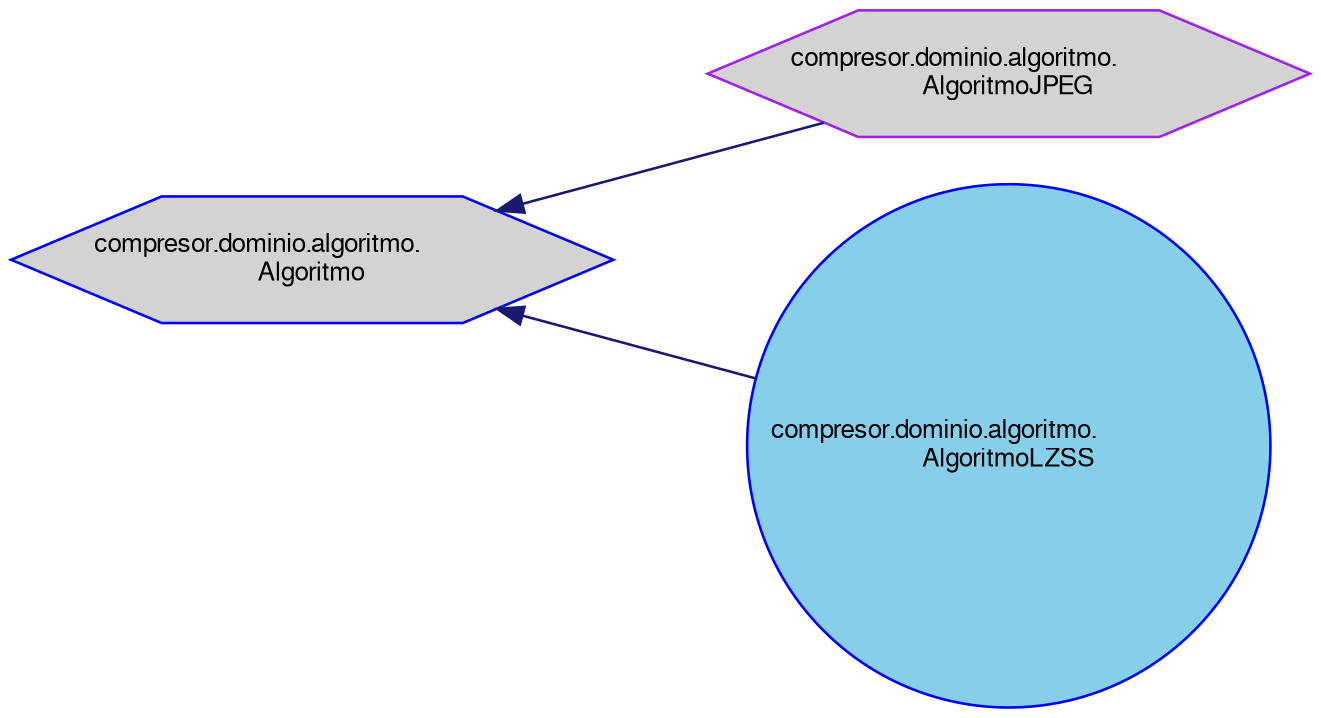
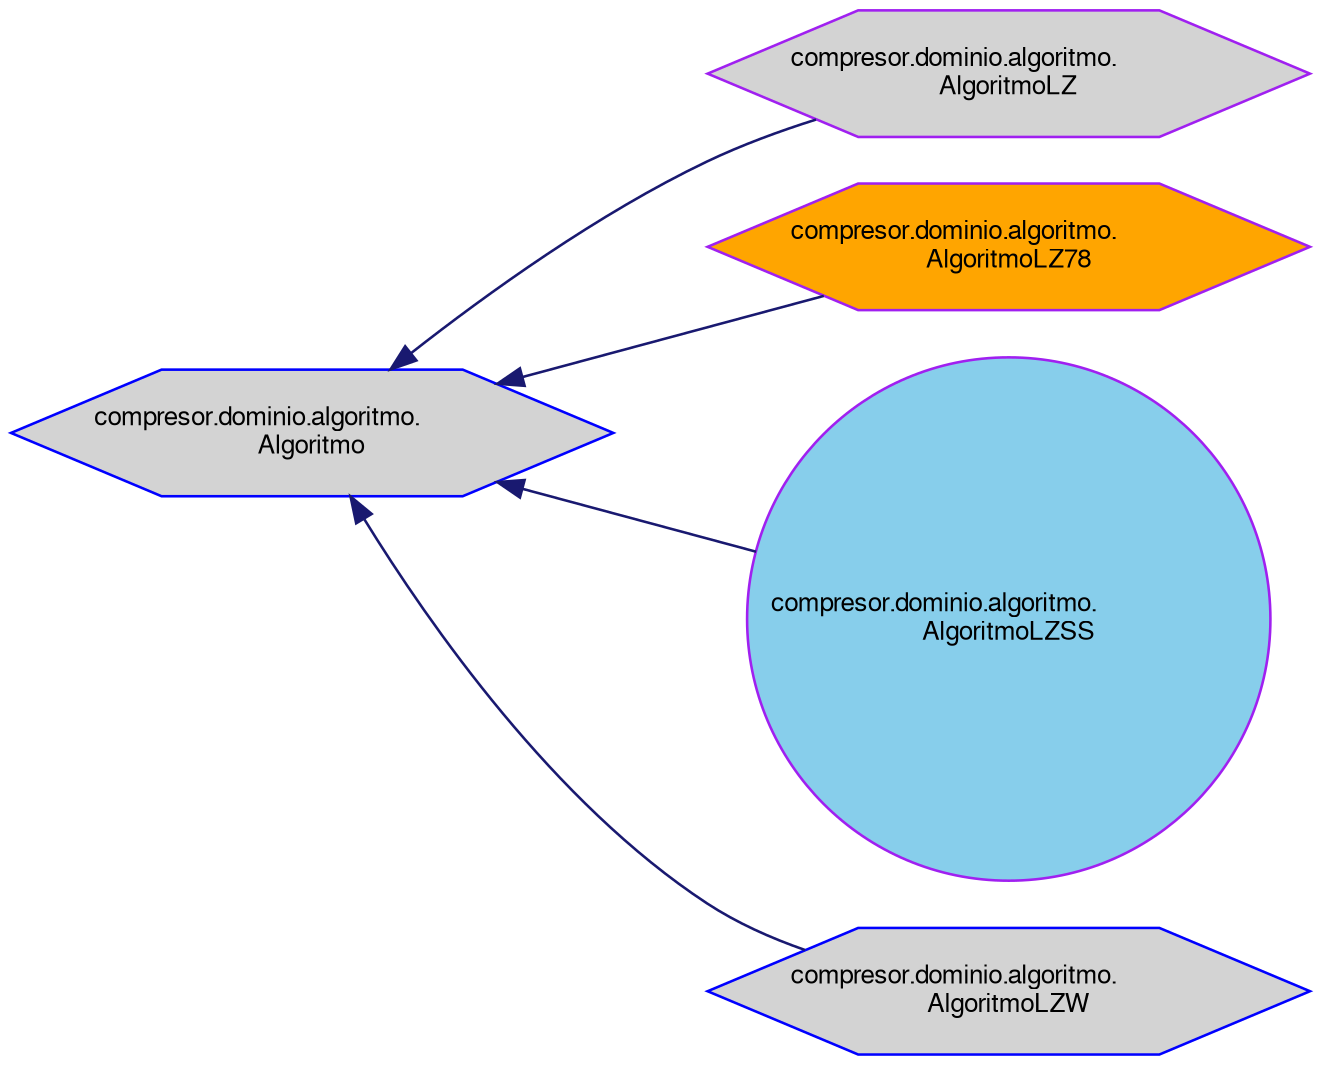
node "compresor.dominio.algoritmo. AlgoritmoJPEG": label "compresor.dominio.algoritmo. AlgoritmoJPEG" -> "compresor.dominio.algoritmo. AlgoritmoLZ"
node "compresor.dominio.algoritmo. AlgoritmoLZ78": added
node "compresor.dominio.algoritmo. AlgoritmoLZSS": color blue -> purple
node "compresor.dominio.algoritmo. AlgoritmoLZW": added
